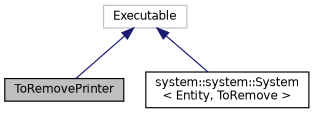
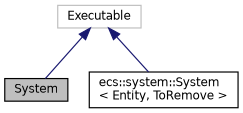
node "ToRemovePrinter": label "ToRemovePrinter" -> "System"
node "system::system::System < Entity, ToRemove >": label "system::system::System < Entity, ToRemove >" -> "ecs::system::System < Entity, ToRemove >"
